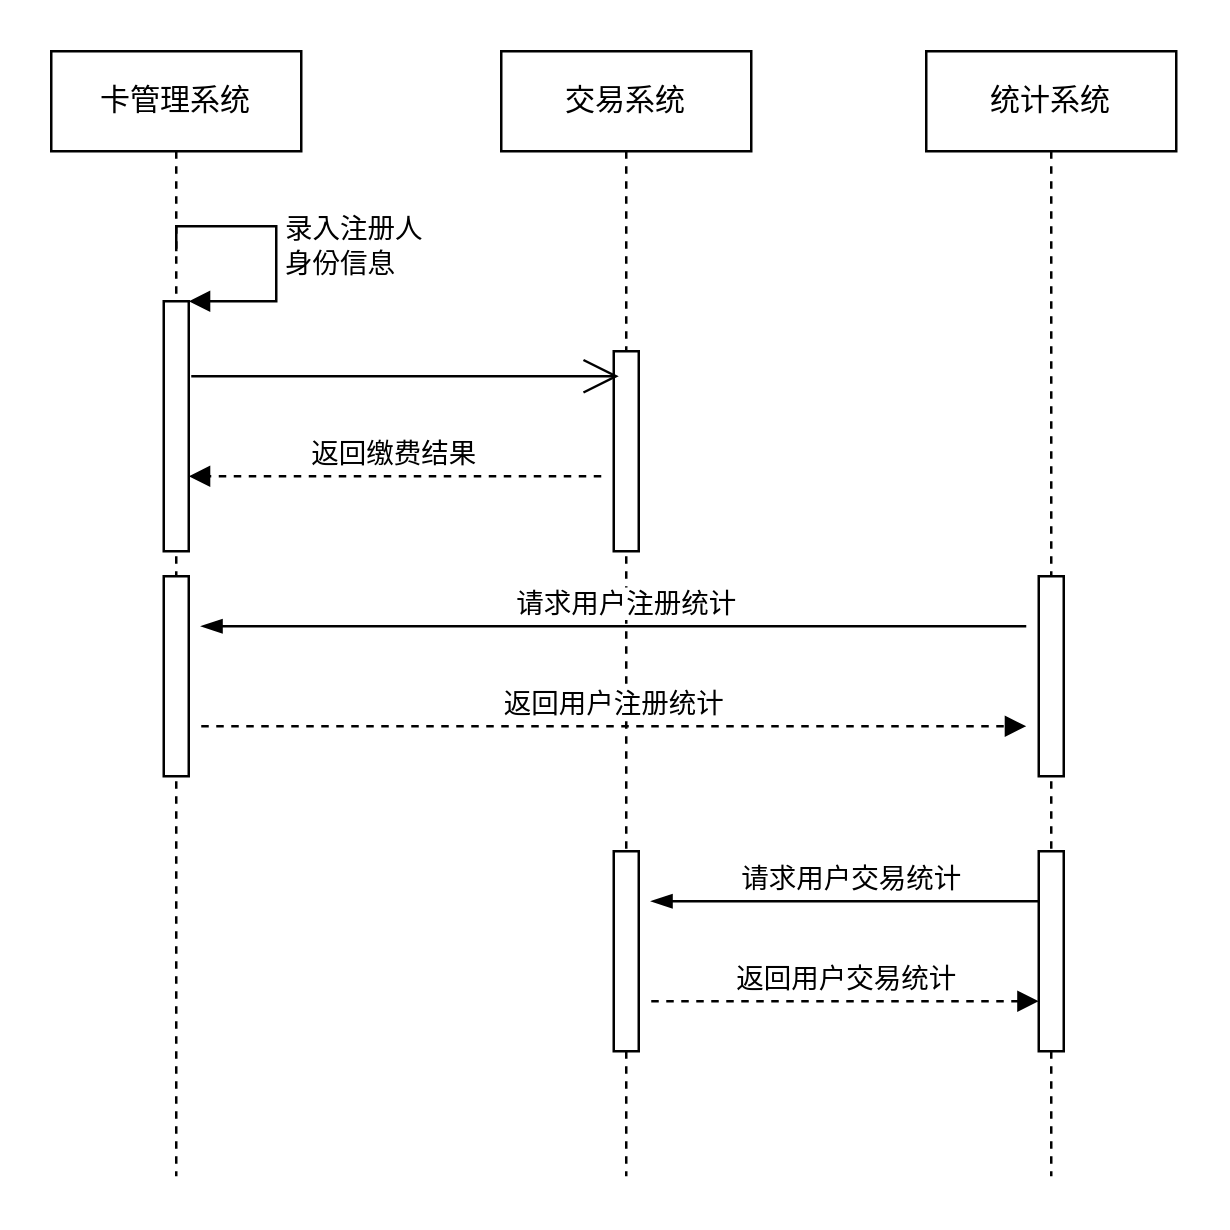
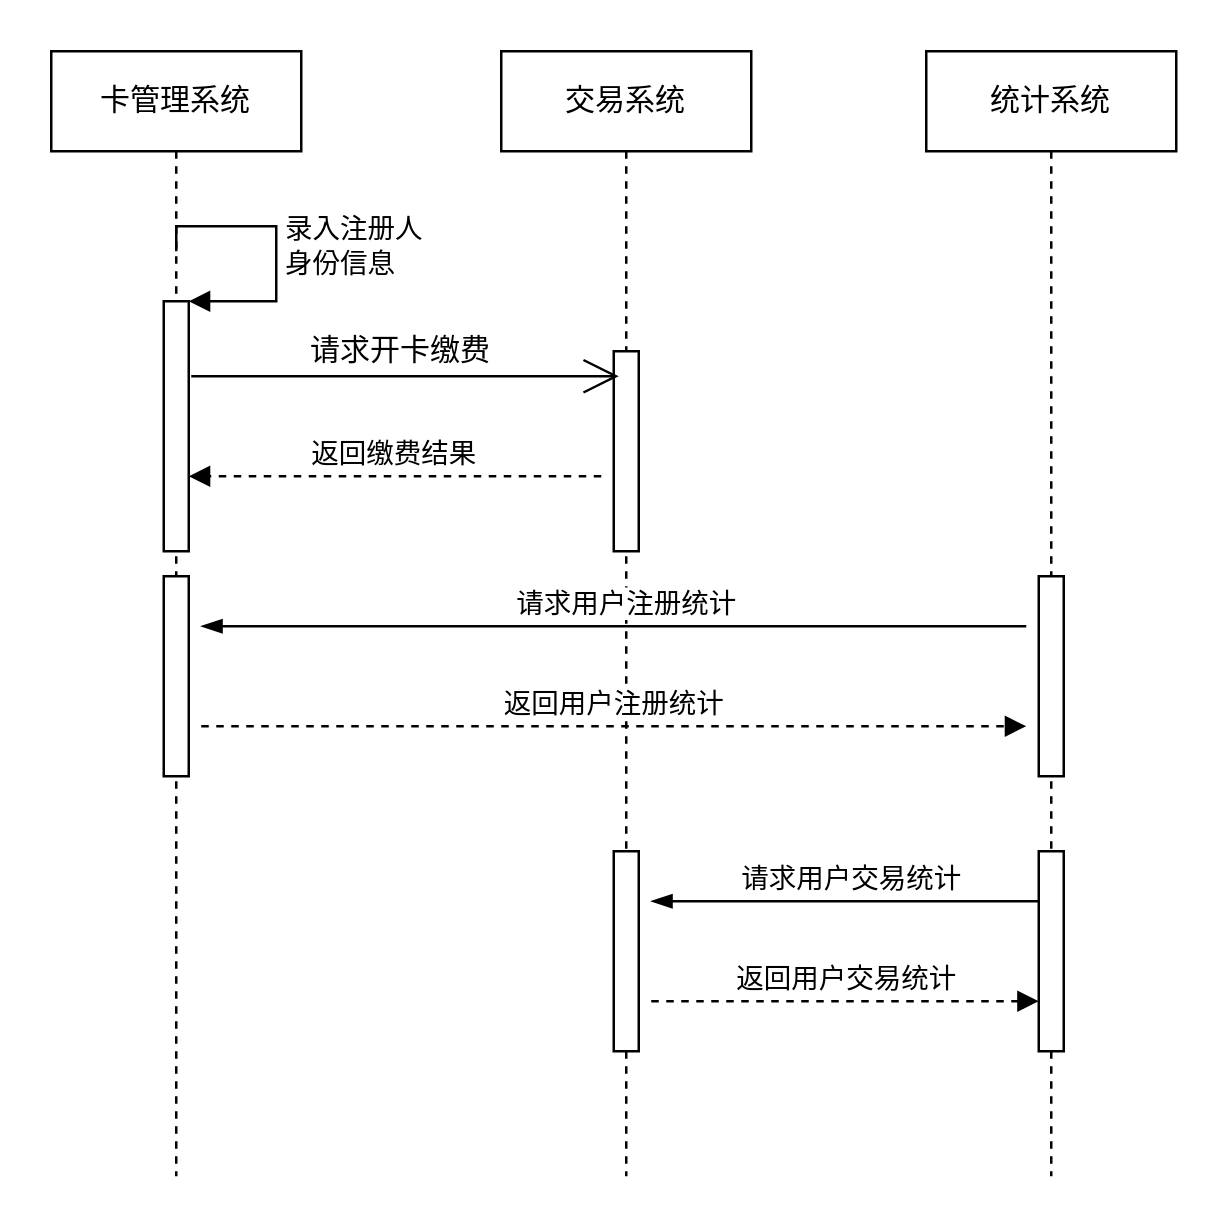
node "请求开卡缴费": added
